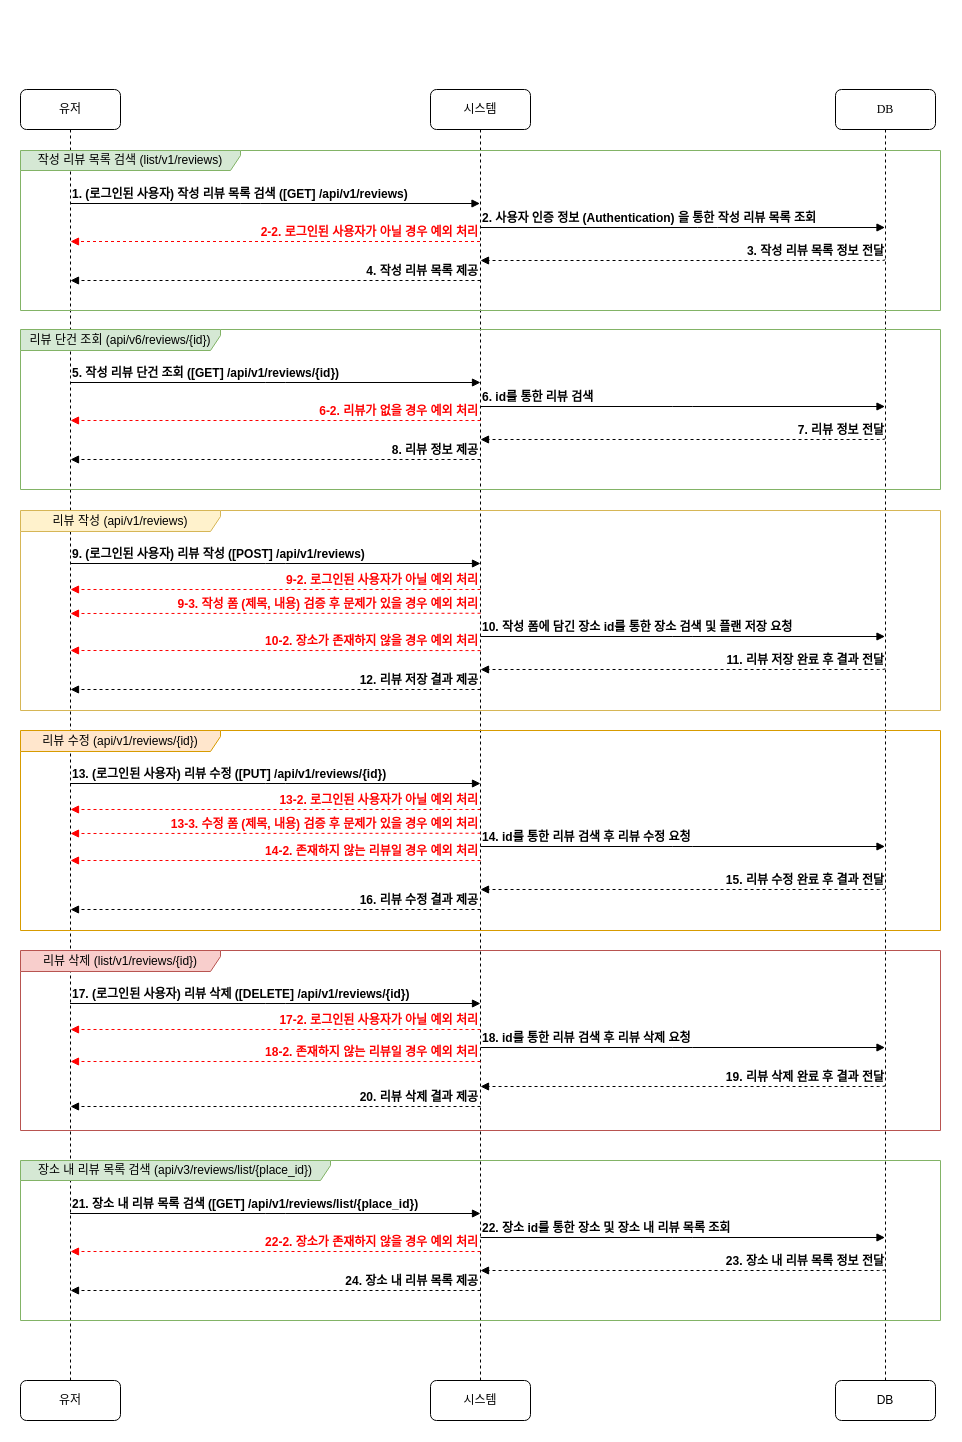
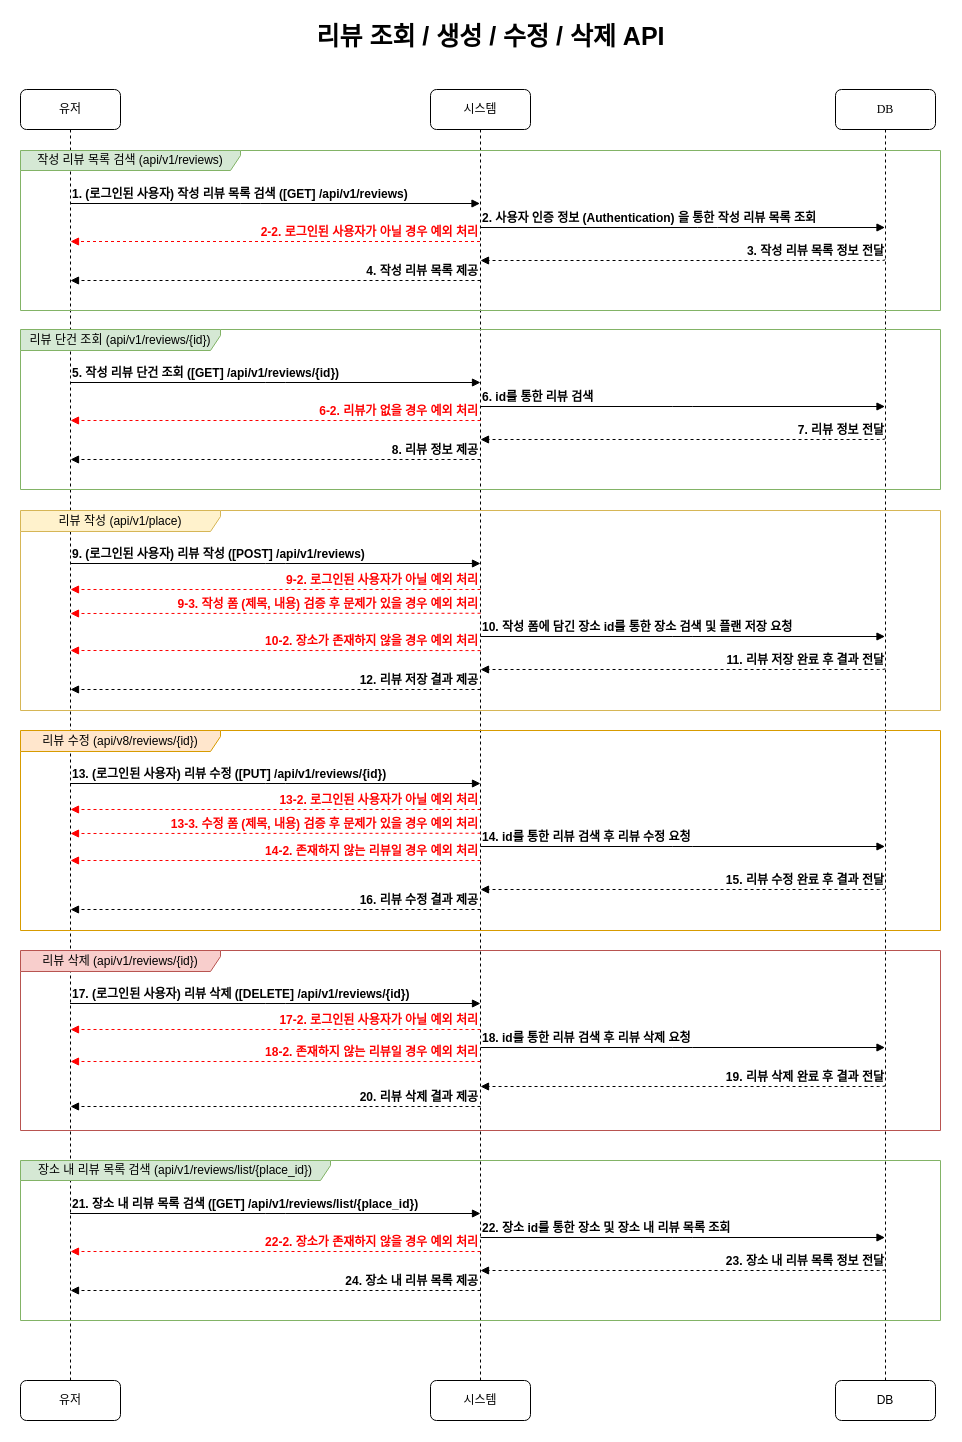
node "리뷰 조회 / 생성 / 수정 / 삭제 API": added
node "작성 리뷰 목록 검색 (list/v1/reviews)": label "작성 리뷰 목록 검색 (list/v1/reviews)" -> "작성 리뷰 목록 검색 (api/v1/reviews)"
node "리뷰 단건 조회 (api/v6/reviews/{id})": label "리뷰 단건 조회 (api/v6/reviews/{id})" -> "리뷰 단건 조회 (api/v1/reviews/{id})"
node "리뷰 작성 (api/v1/reviews)": label "리뷰 작성 (api/v1/reviews)" -> "리뷰 작성 (api/v1/place)"
node "리뷰 수정 (api/v1/reviews/{id})": label "리뷰 수정 (api/v1/reviews/{id})" -> "리뷰 수정 (api/v8/reviews/{id})"
node "리뷰 삭제 (list/v1/reviews/{id})": label "리뷰 삭제 (list/v1/reviews/{id})" -> "리뷰 삭제 (api/v1/reviews/{id})"
node "장소 내 리뷰 목록 검색 (api/v3/reviews/list/{place_id})": label "장소 내 리뷰 목록 검색 (api/v3/reviews/list/{place_id})" -> "장소 내 리뷰 목록 검색 (api/v1/reviews/list/{place_id})"
